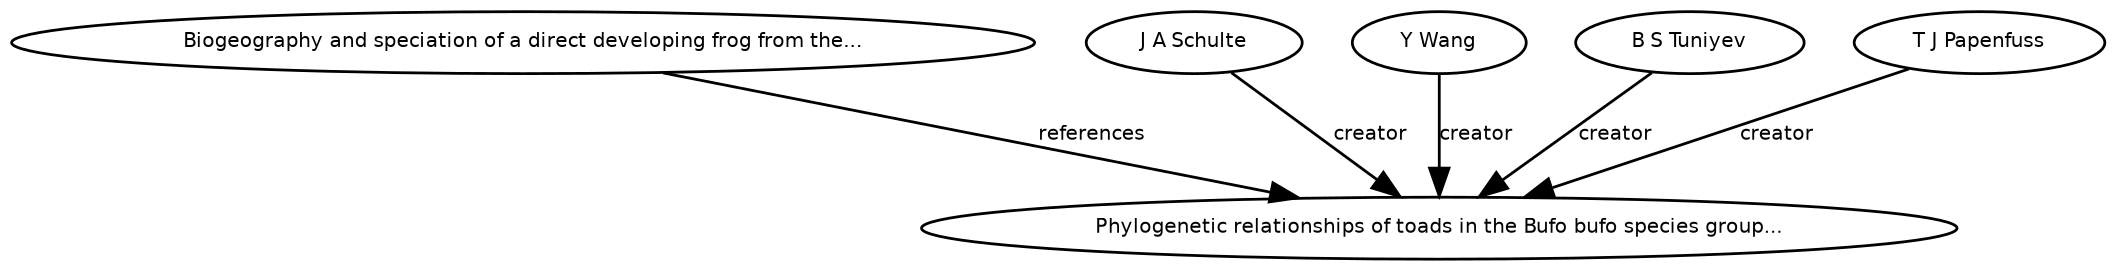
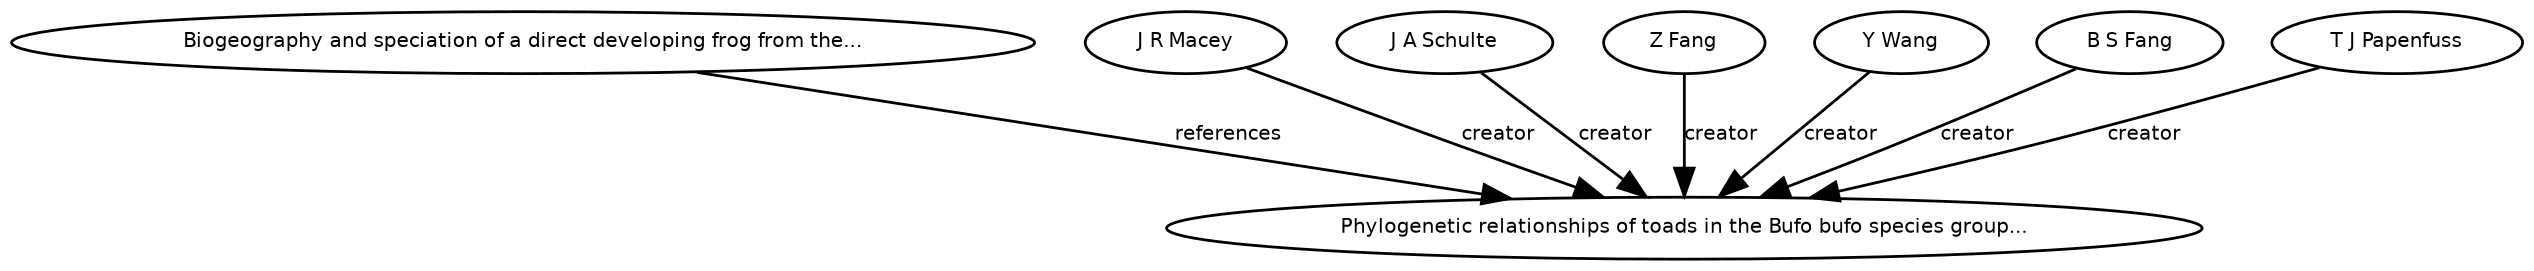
node "J R Macey": added
node "Z Fang": added
node "B S Tuniyev": label "B S Tuniyev" -> "B S Fang"
